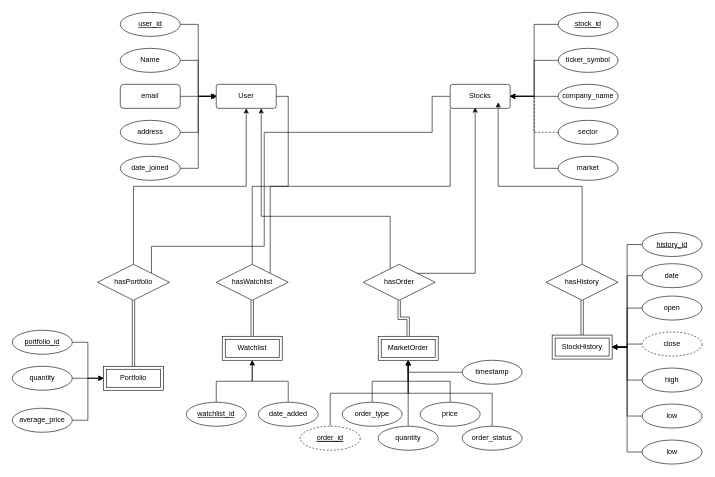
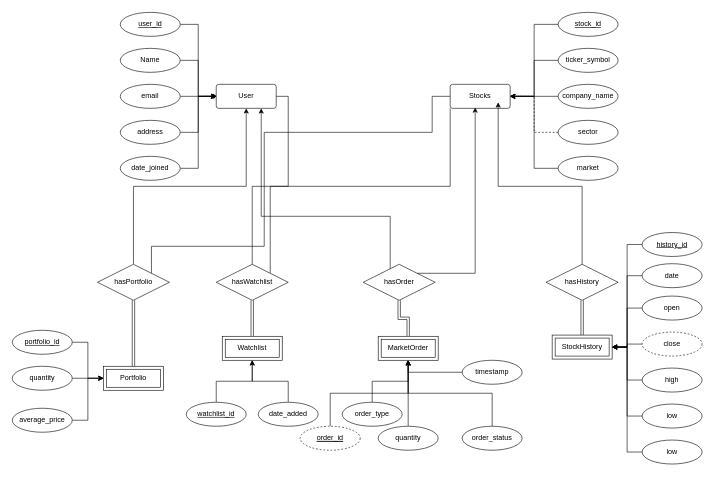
node "email": shape rounded rectangle -> ellipse
edge "price" -> "MarketOrder": removed
node "price": removed
